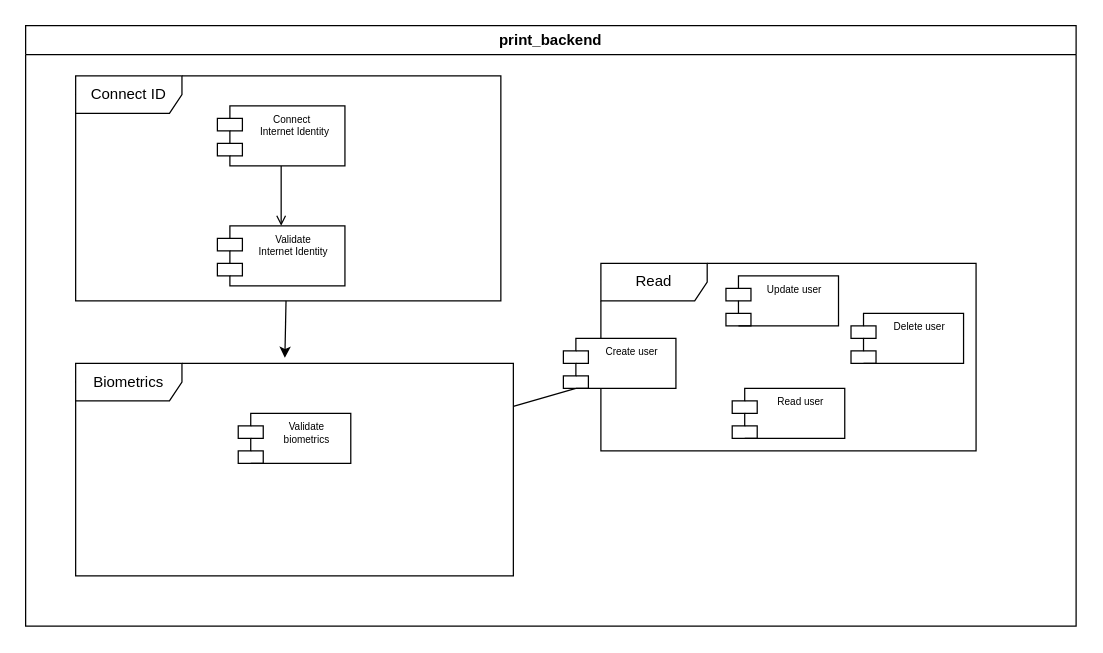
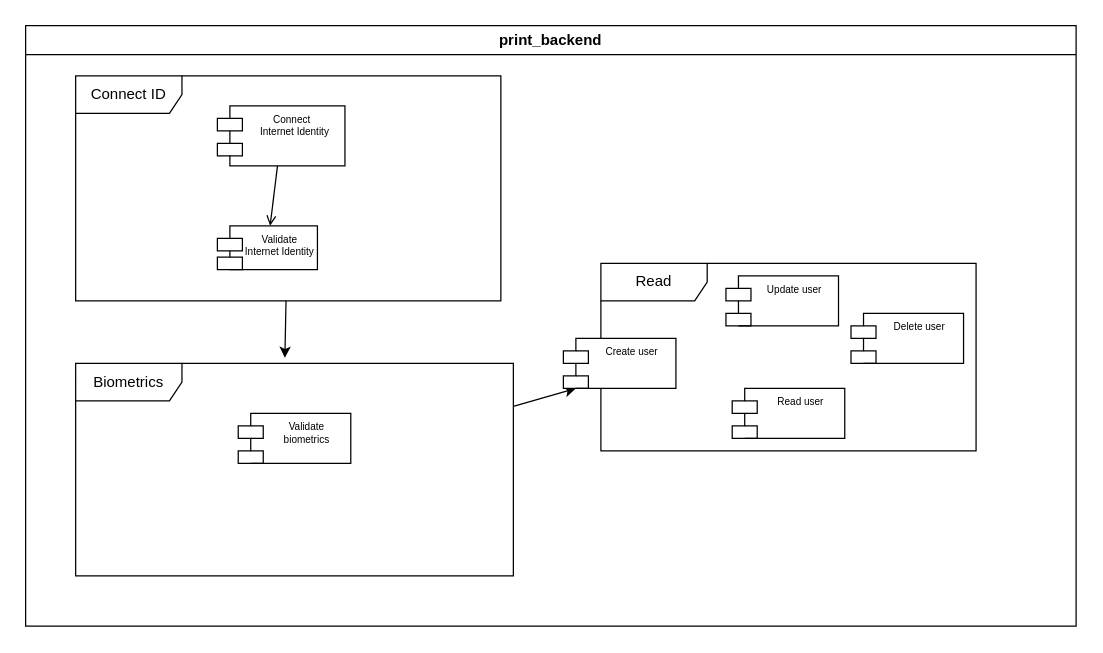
node "Validate Internet Identity": size 128x60 -> 100x44
edge "Create user" -- "Biometrics": arrowhead none -> classic
